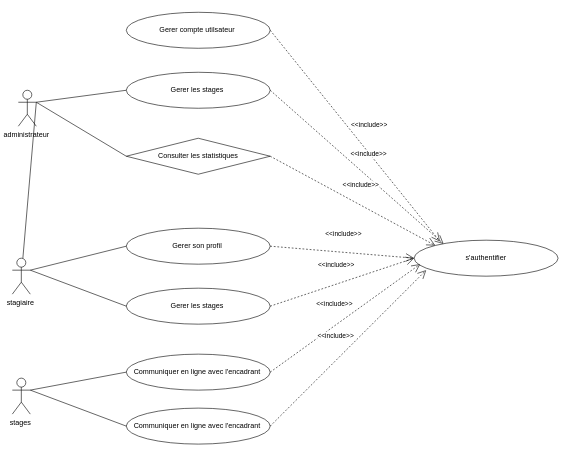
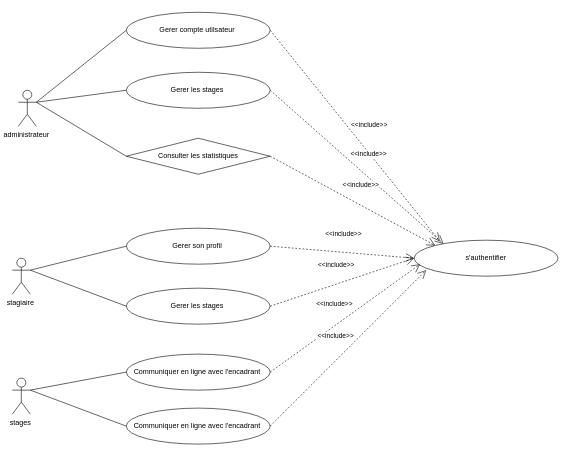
edge "administrateur" -- "stagiaire": now "administrateur" -- "Gerer compte utilsateur"
